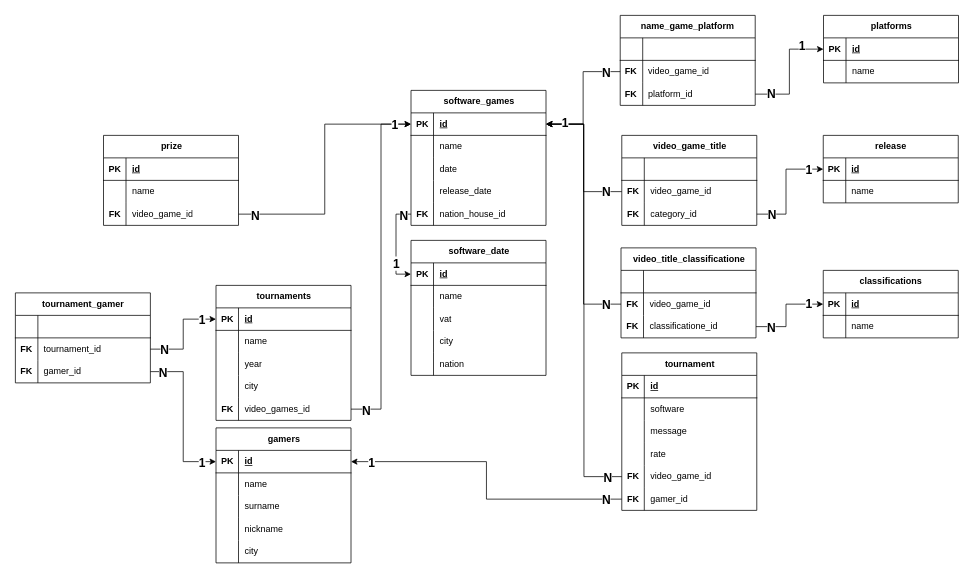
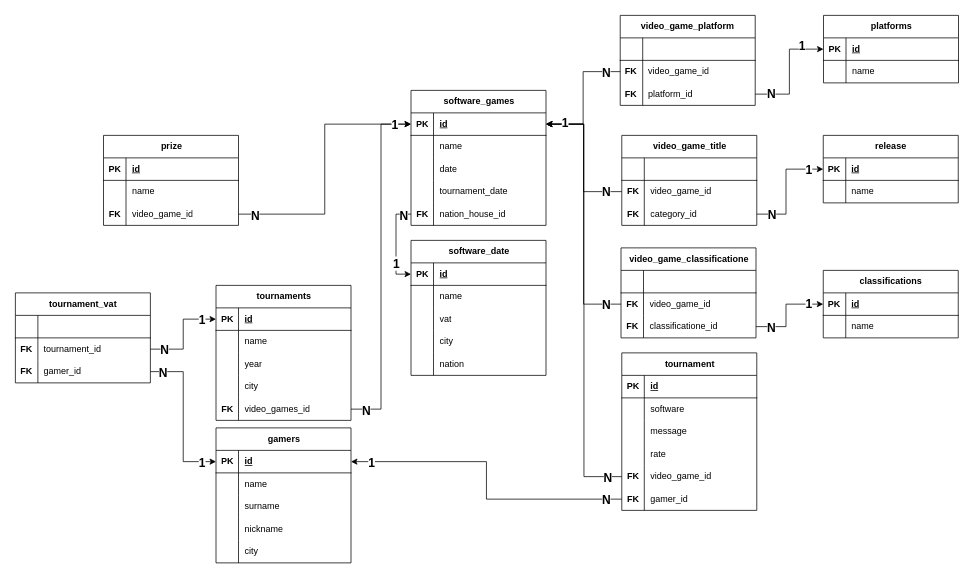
node "name_game_platform": label "name_game_platform" -> "video_game_platform"
node "release_date": label "release_date" -> "tournament_date"
node "video_title_classificatione": label "video_title_classificatione" -> "video_game_classificatione"
node "tournament_gamer": label "tournament_gamer" -> "tournament_vat"
